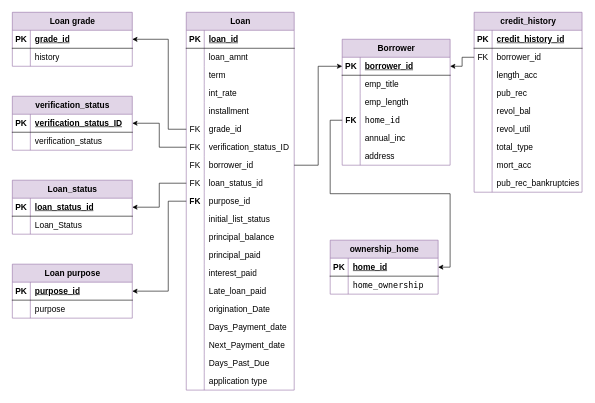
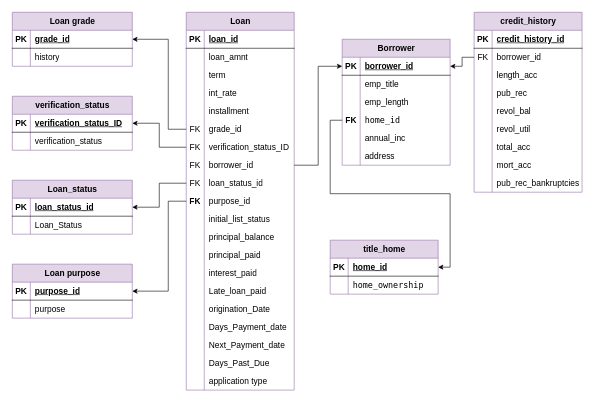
node "total_type": label "total_type" -> "total_acc"
node "ownership_home": label "ownership_home" -> "title_home"
